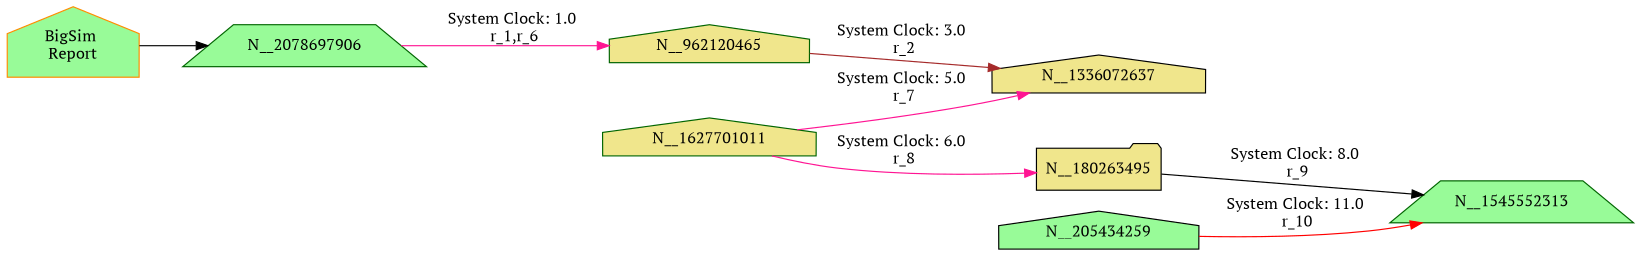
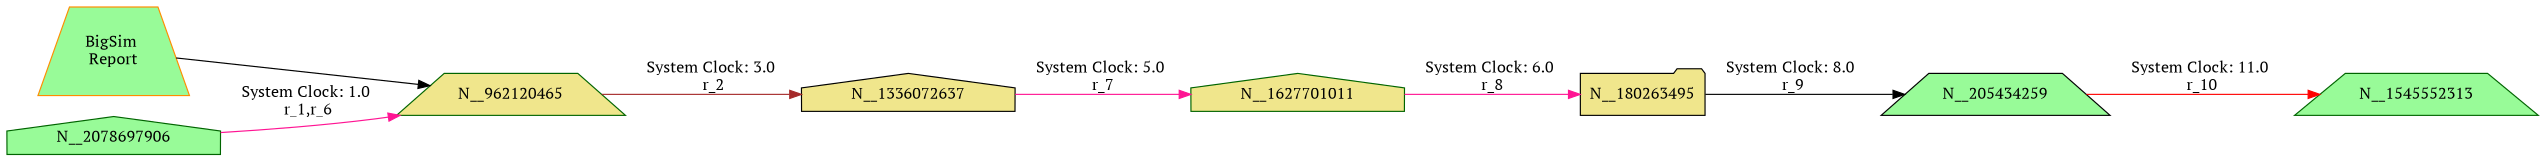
node "BigSim Report": shape house -> trapezium
edge "BigSim Report" -> "N__2078697906": now "BigSim Report" -> "N__962120465"
node "N__2078697906": shape trapezium -> house
node "N__962120465": shape house -> trapezium
edge "N__1627701011" -> "N__1336072637": reversed
edge "N__180263495" -> "N__1545552313": now "N__180263495" -> "N__205434259"
node "N__205434259": shape house -> trapezium
